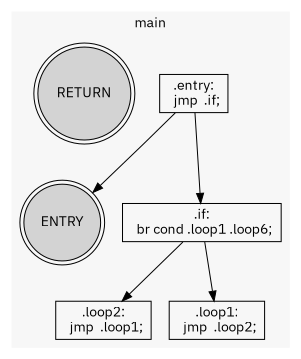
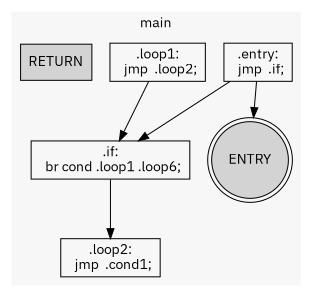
node "RETURN": shape doublecircle -> box
edge ".if: br cond .loop1 .loop6;" -> ".loop1: jmp  .loop2;": reversed
node ".loop2: jmp  .loop1;": label ".loop2: jmp  .loop1;" -> ".loop2: jmp  .cond1;"
